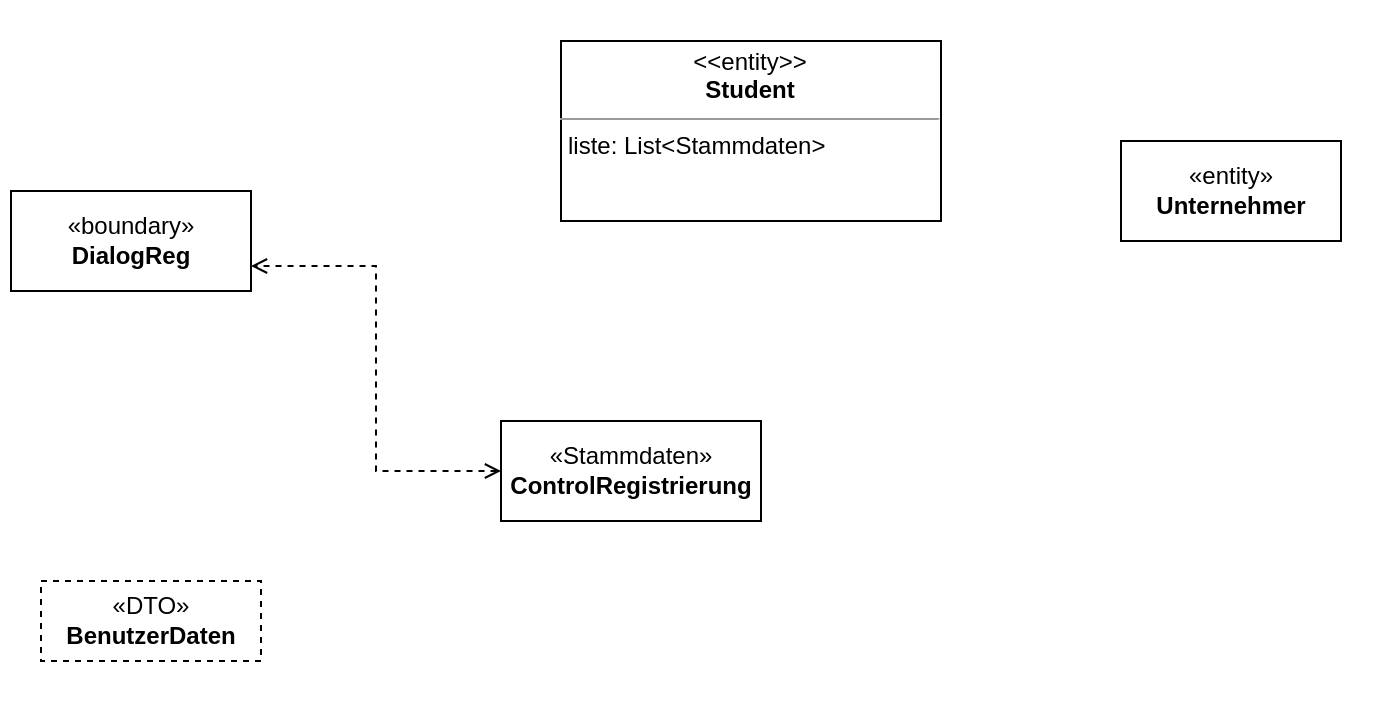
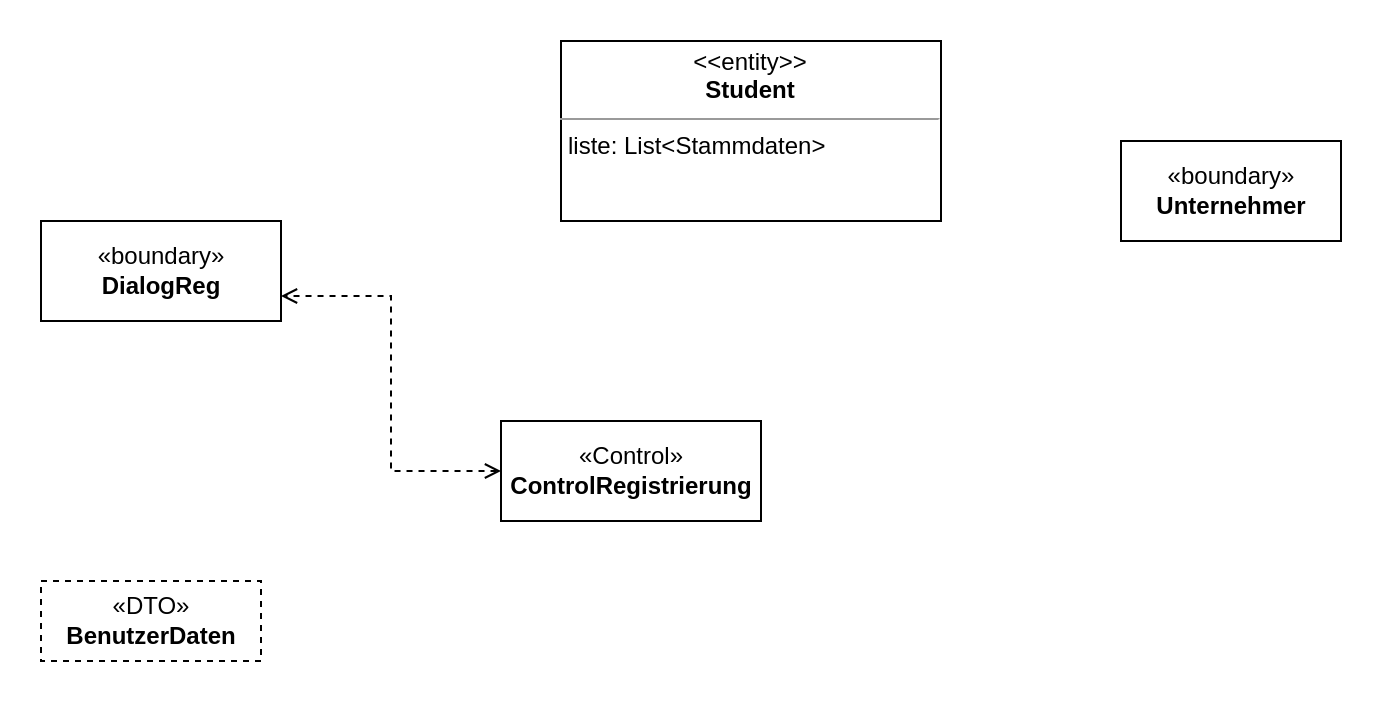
node "«entity» Unternehmer": label "«entity» Unternehmer" -> "«boundary» Unternehmer"
node "«boundary» DialogReg": moved (131, 241) -> (161, 271)
node "«Stammdaten» ControlRegistrierung": label "«Stammdaten» ControlRegistrierung" -> "«Control» ControlRegistrierung"
